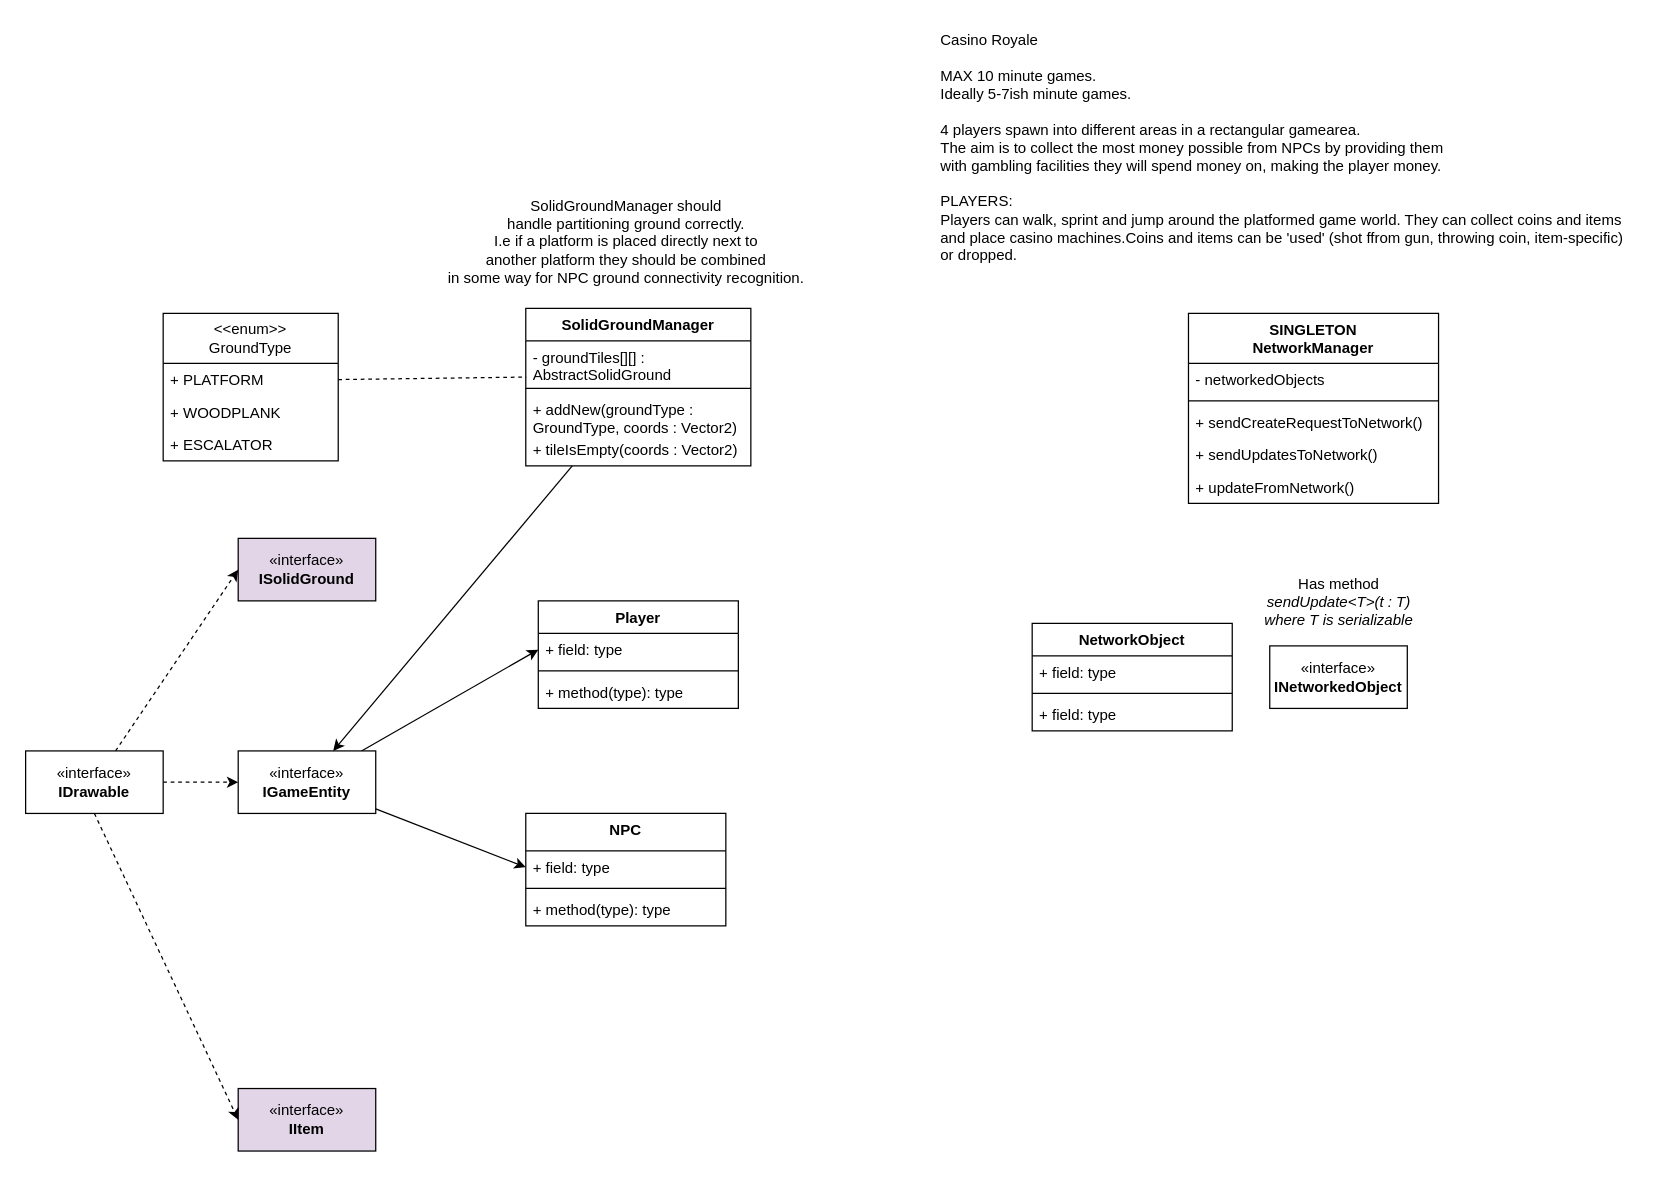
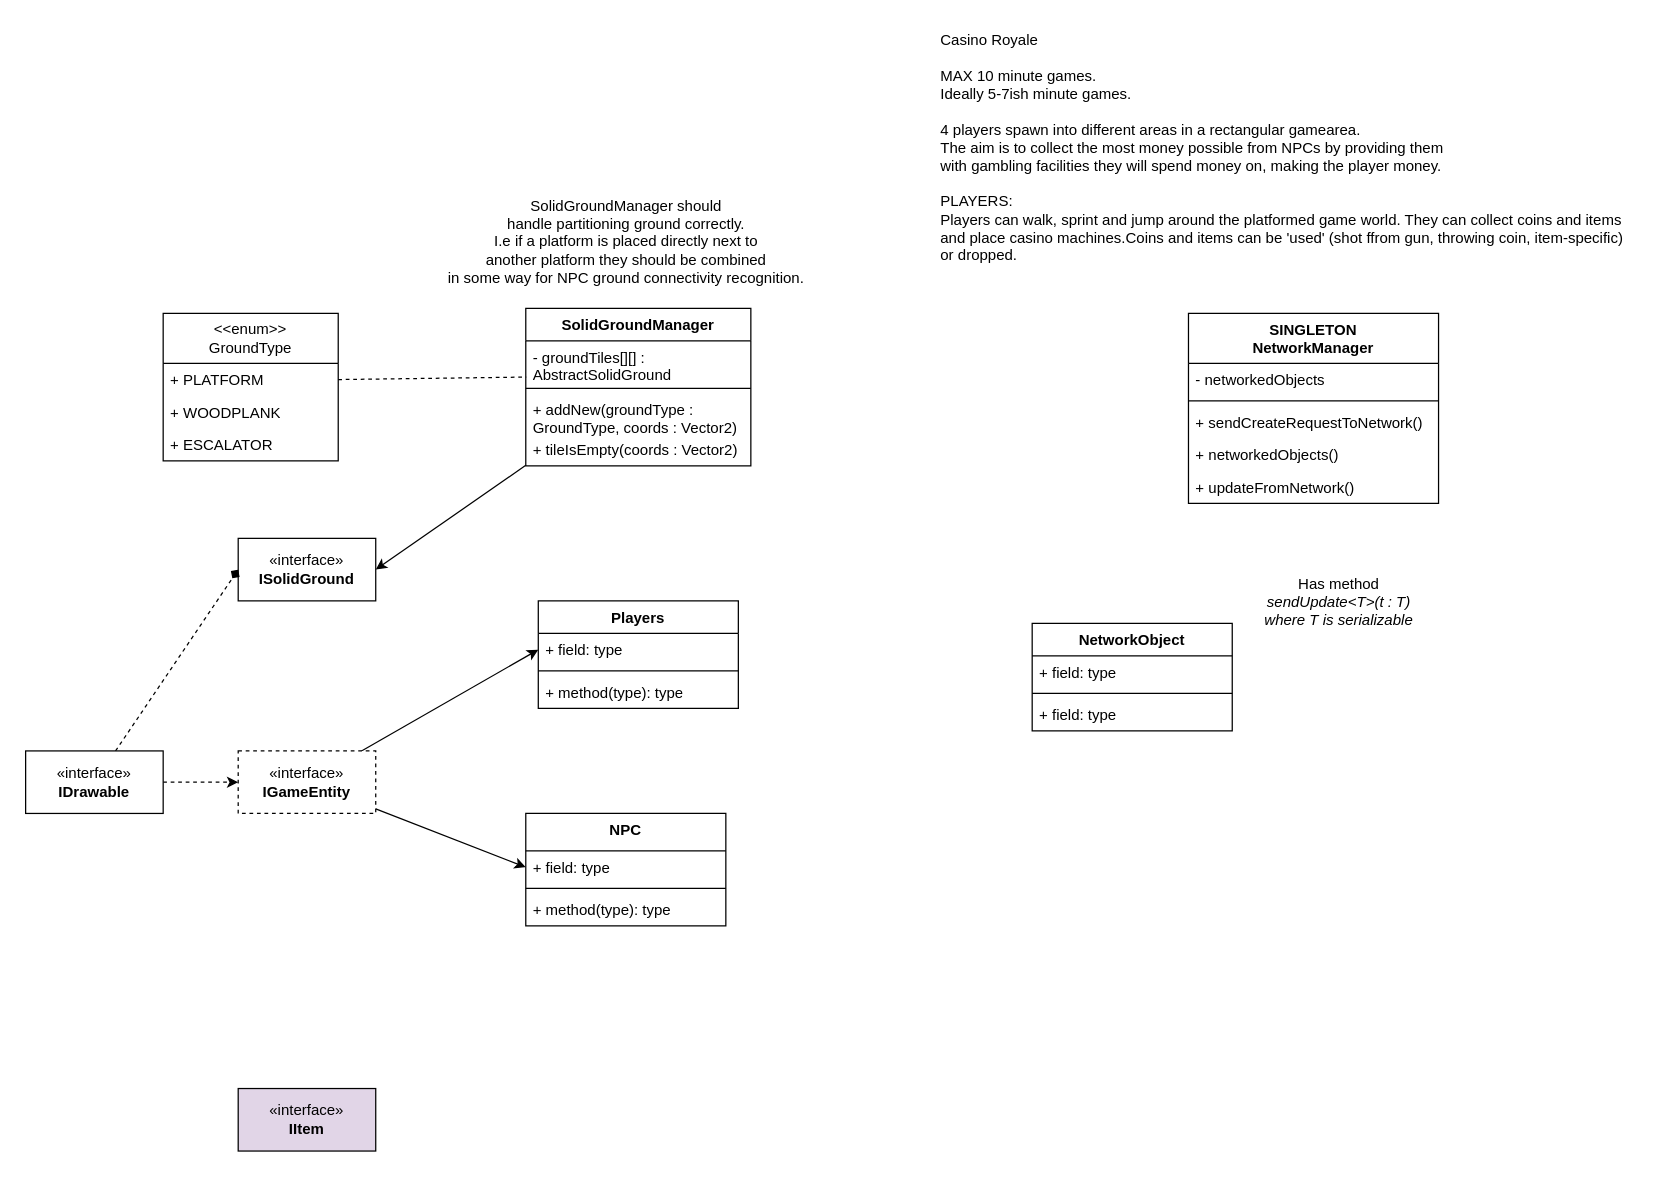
node "+ sendUpdatesToNetwork()": label "+ sendUpdatesToNetwork()" -> "+ networkedObjects()"
node "«interface» ISolidGround": fillcolor #e1d5e7 -> #ffffff
edge "«interface» IDrawable" -> "«interface» ISolidGround": arrowhead classic -> diamond
edge "SolidGroundManager" -> "«interface» IGameEntity": now "SolidGroundManager" -> "«interface» ISolidGround"
node "Player": label "Player" -> "Players"
node "«interface» INetworkedObject": removed
node "«interface» IGameEntity": style solid -> dashed
edge "«interface» IDrawable" -> "«interface» IItem": removed
